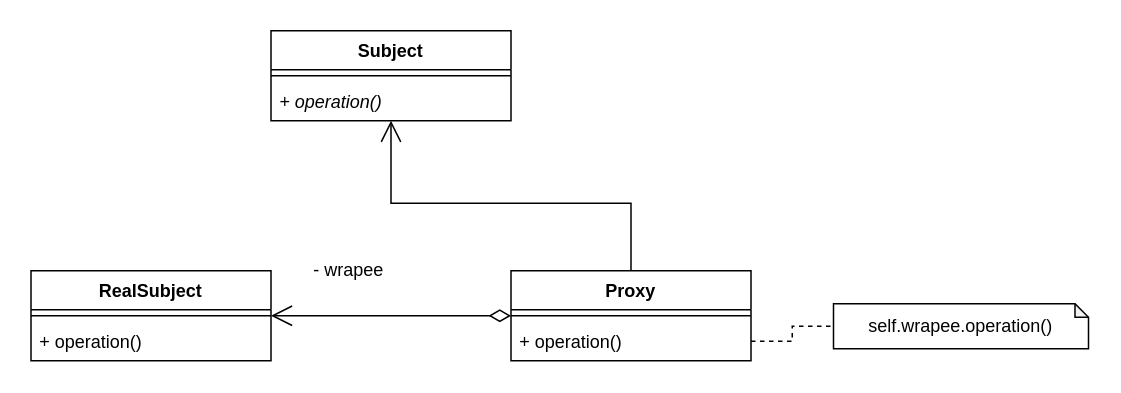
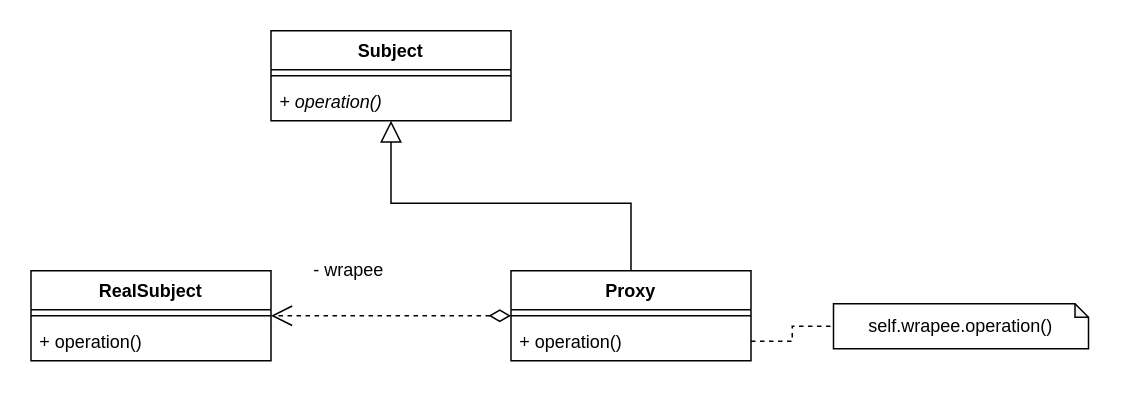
edge "Proxy" -> "Subject": arrowhead open -> block
edge "RealSubject" -- "Proxy": style solid -> dashed
